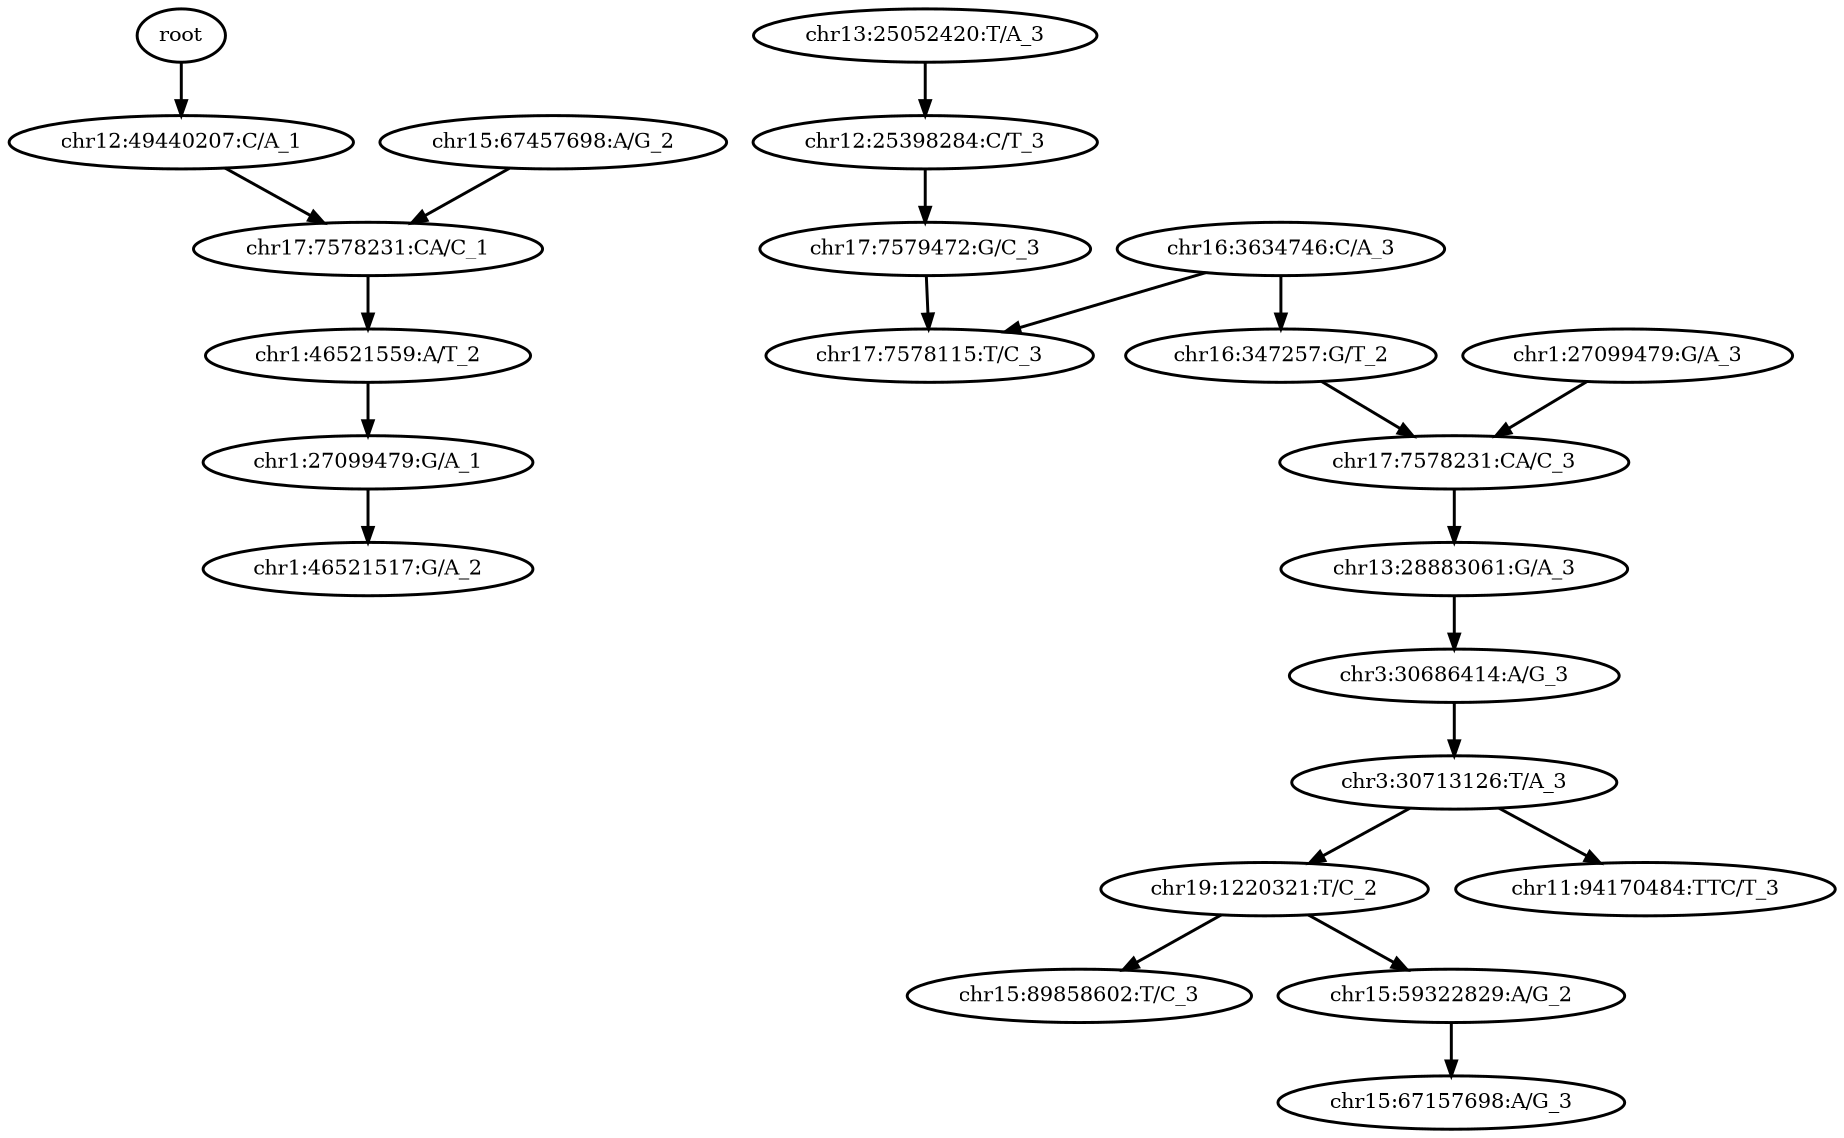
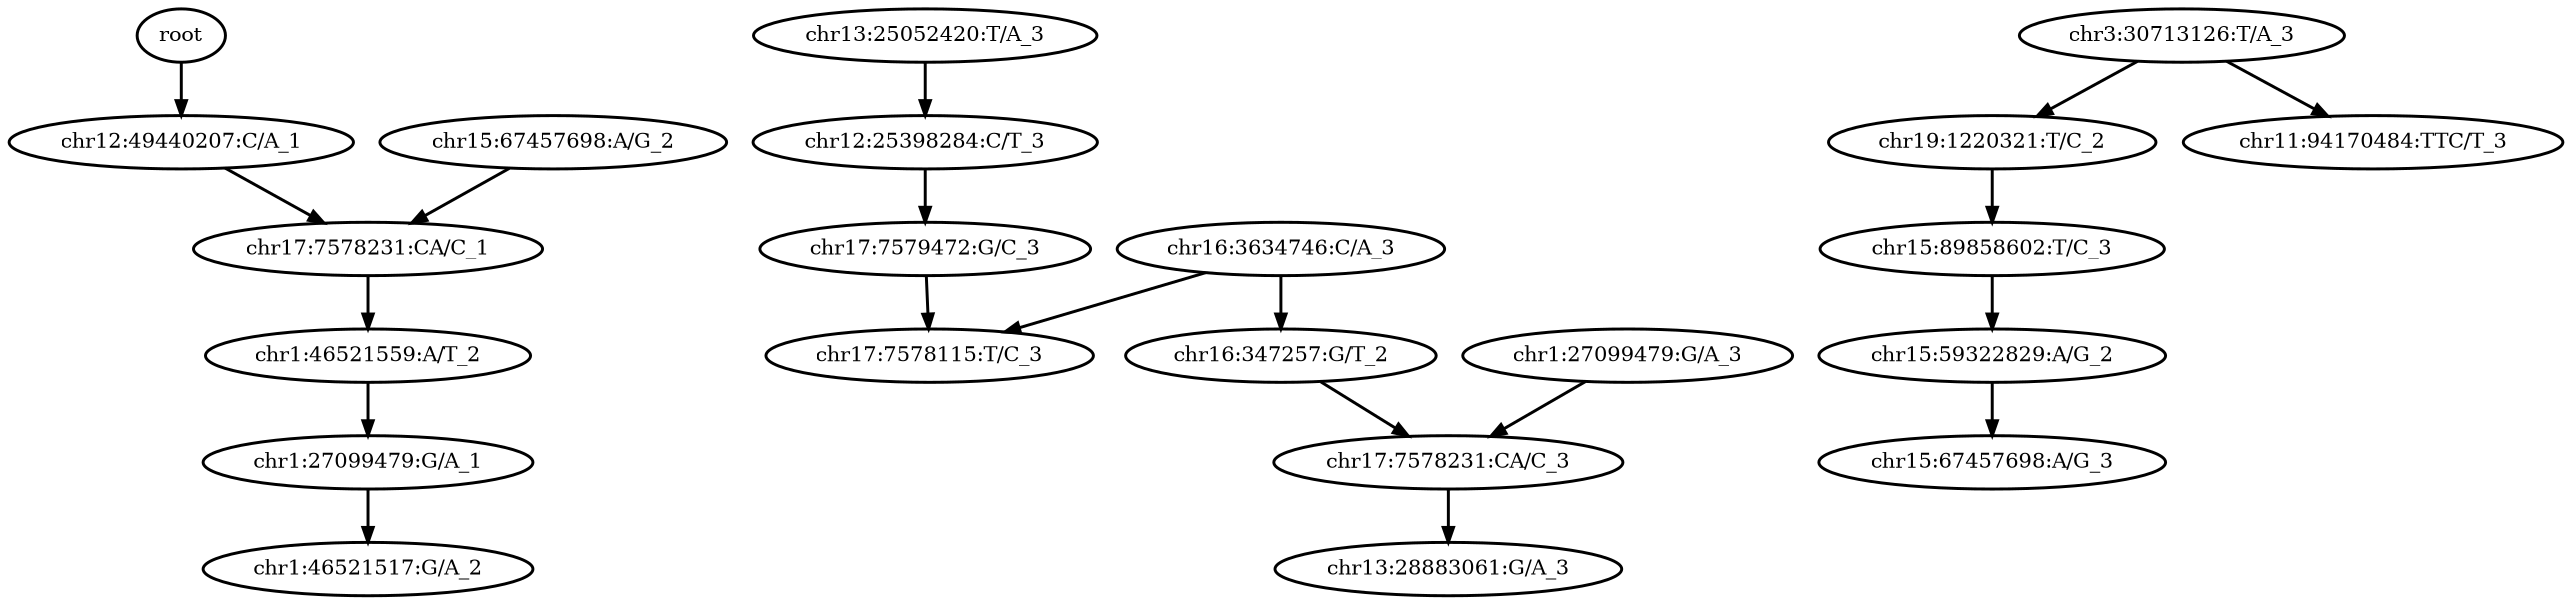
node "chr3:30686414:A/G_3": removed
edge "chr19:1220321:T/C_2" -> "chr15:59322829:A/G_2": now "chr15:89858602:T/C_3" -> "chr15:59322829:A/G_2"
node "chr15:67157698:A/G_3": label "chr15:67157698:A/G_3" -> "chr15:67457698:A/G_3"
